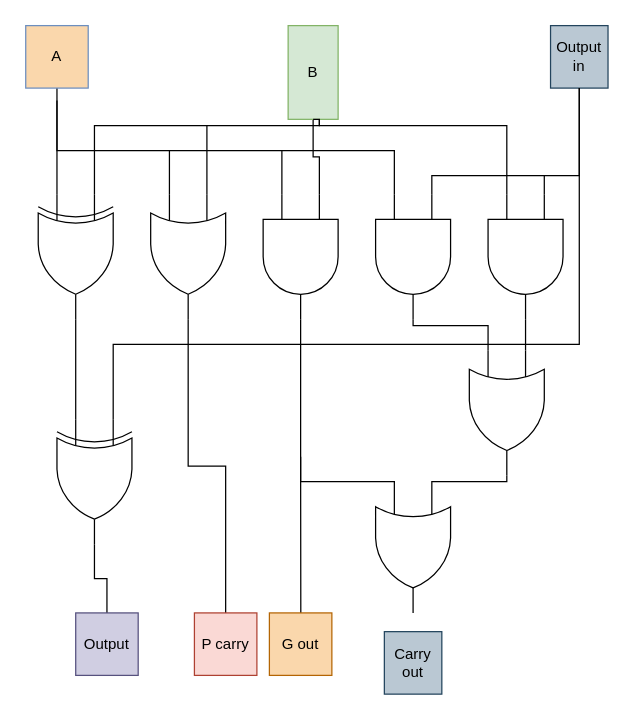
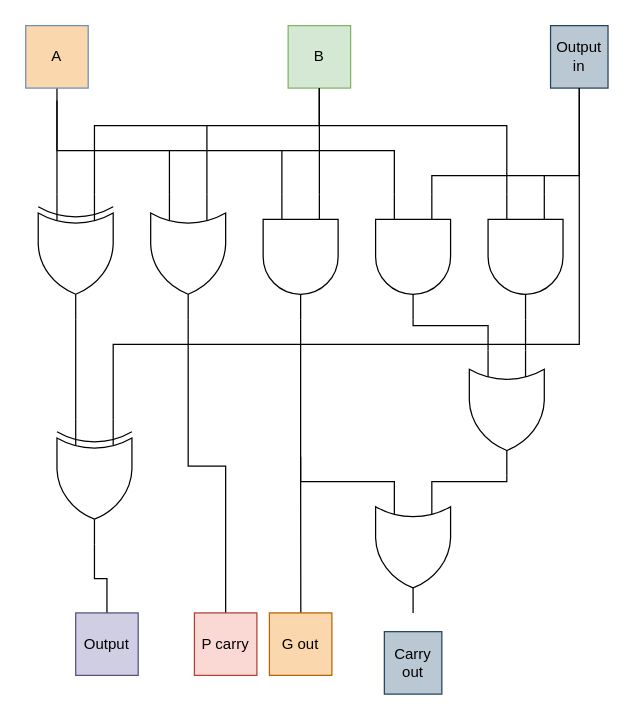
node "B": size 50x94 -> 63x63
